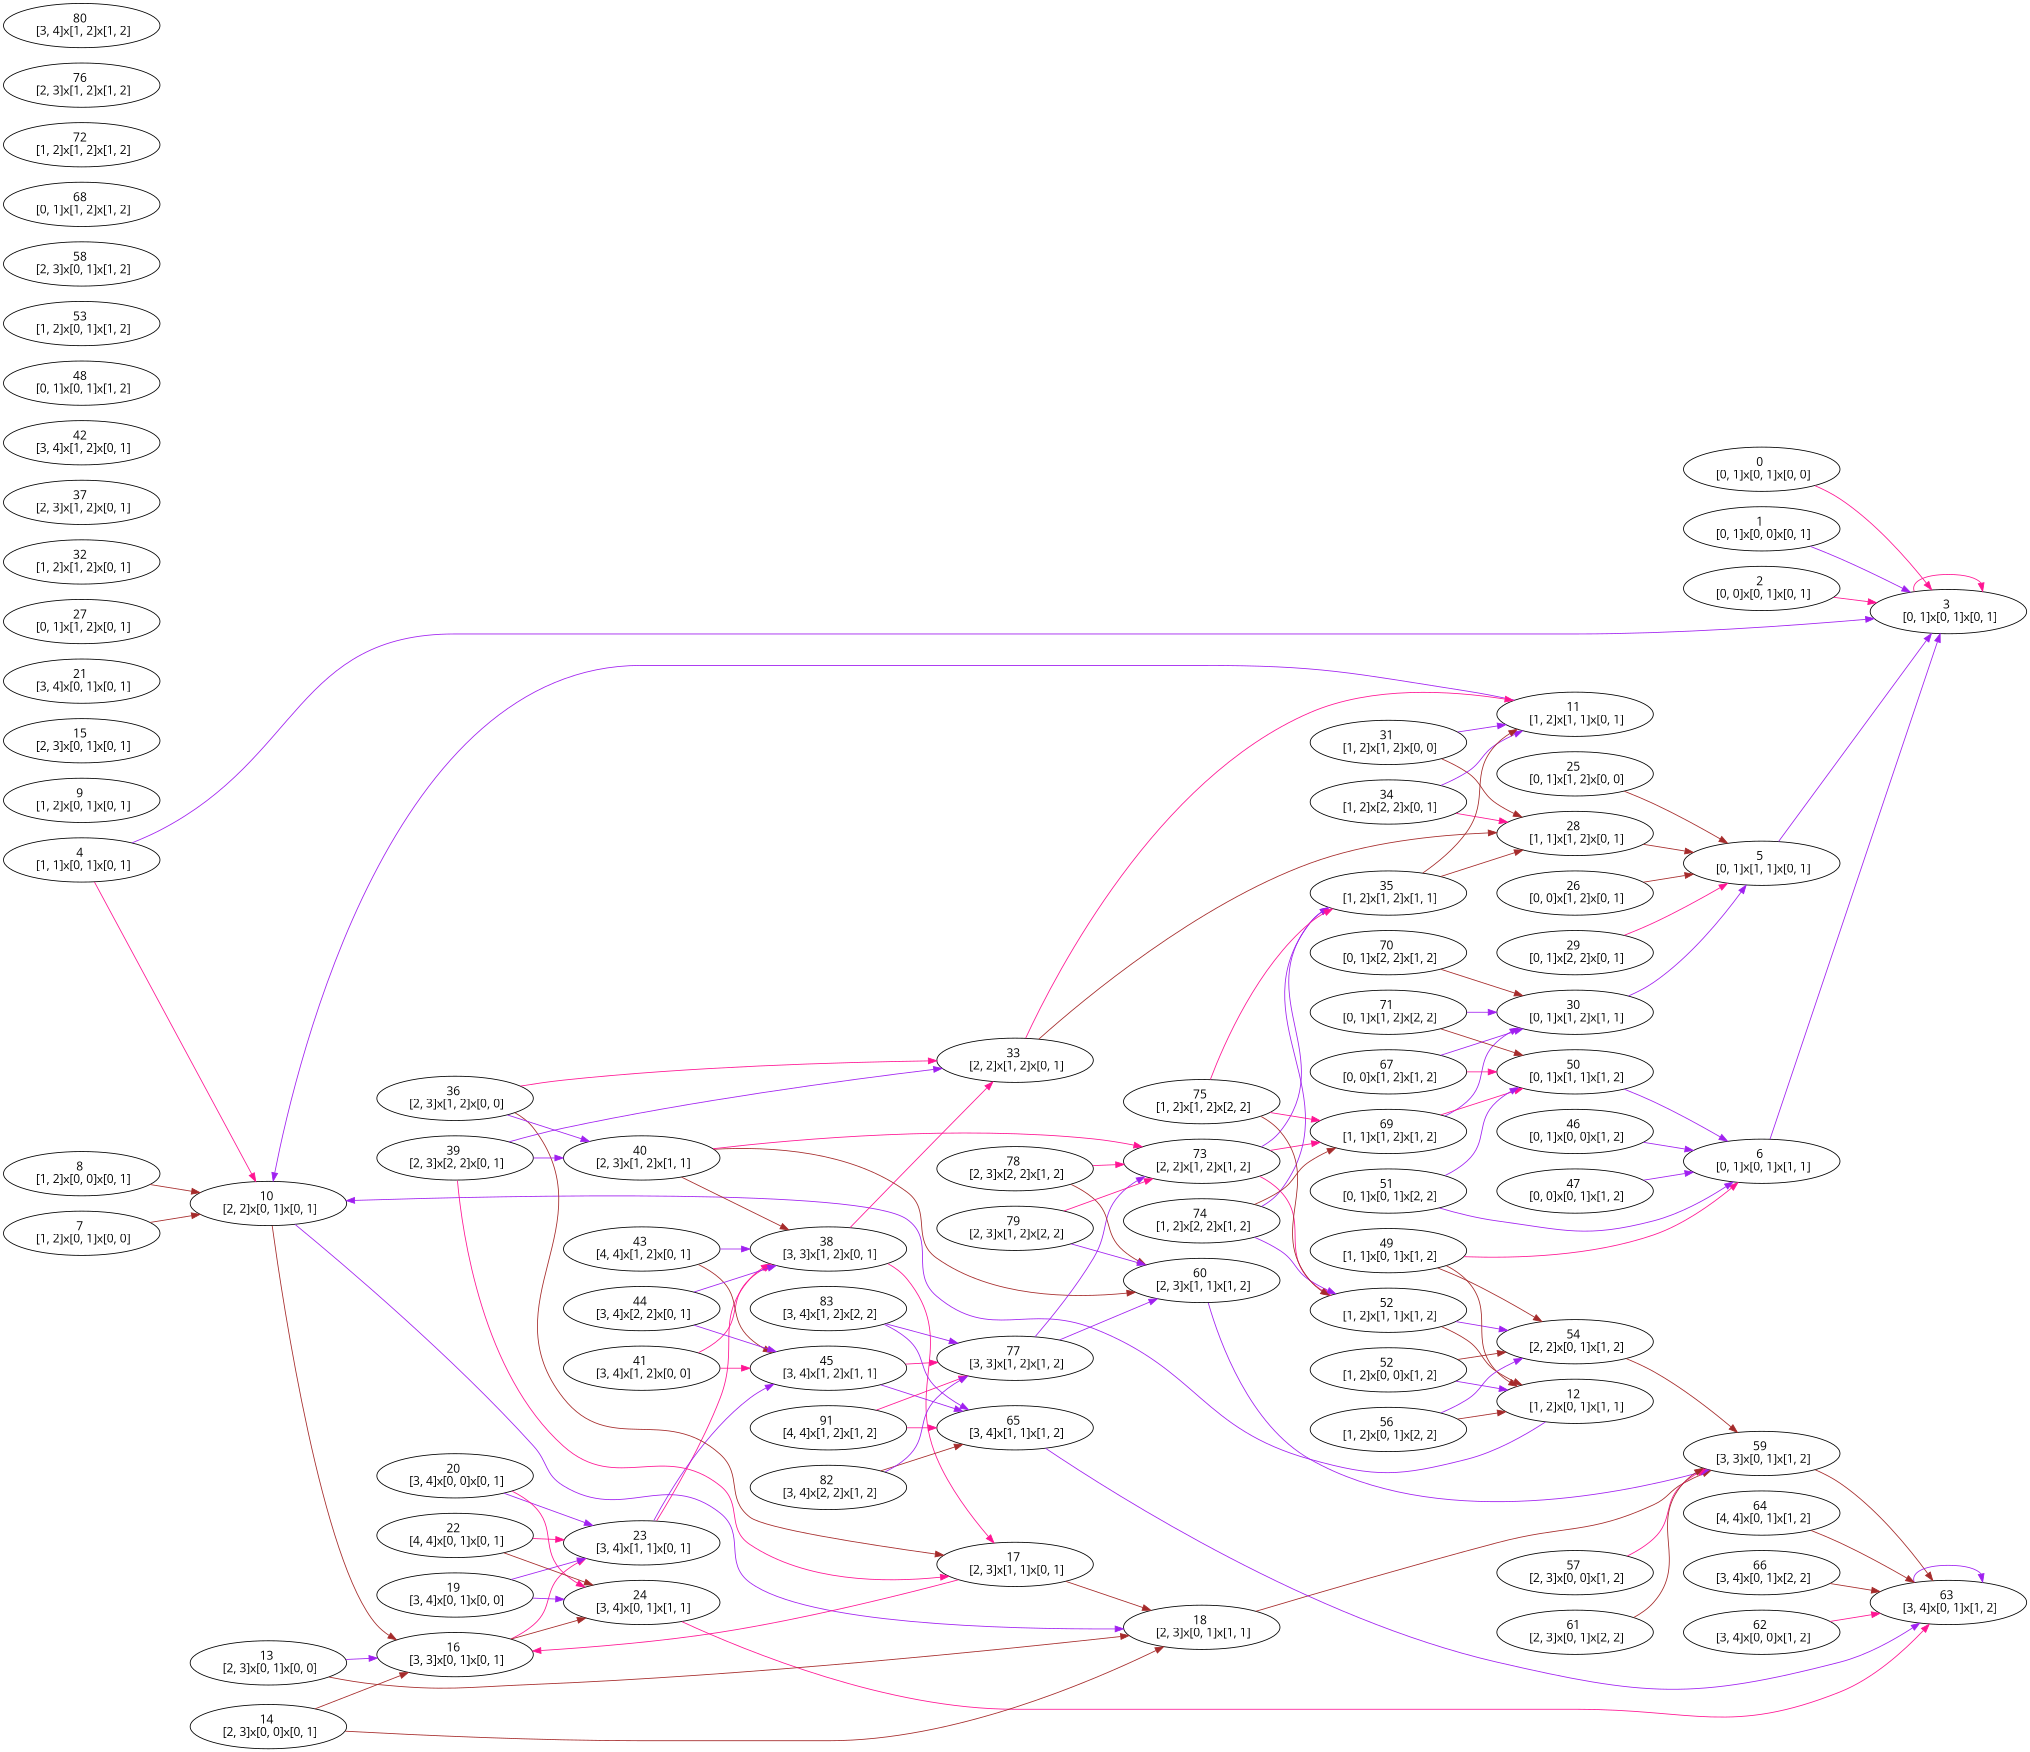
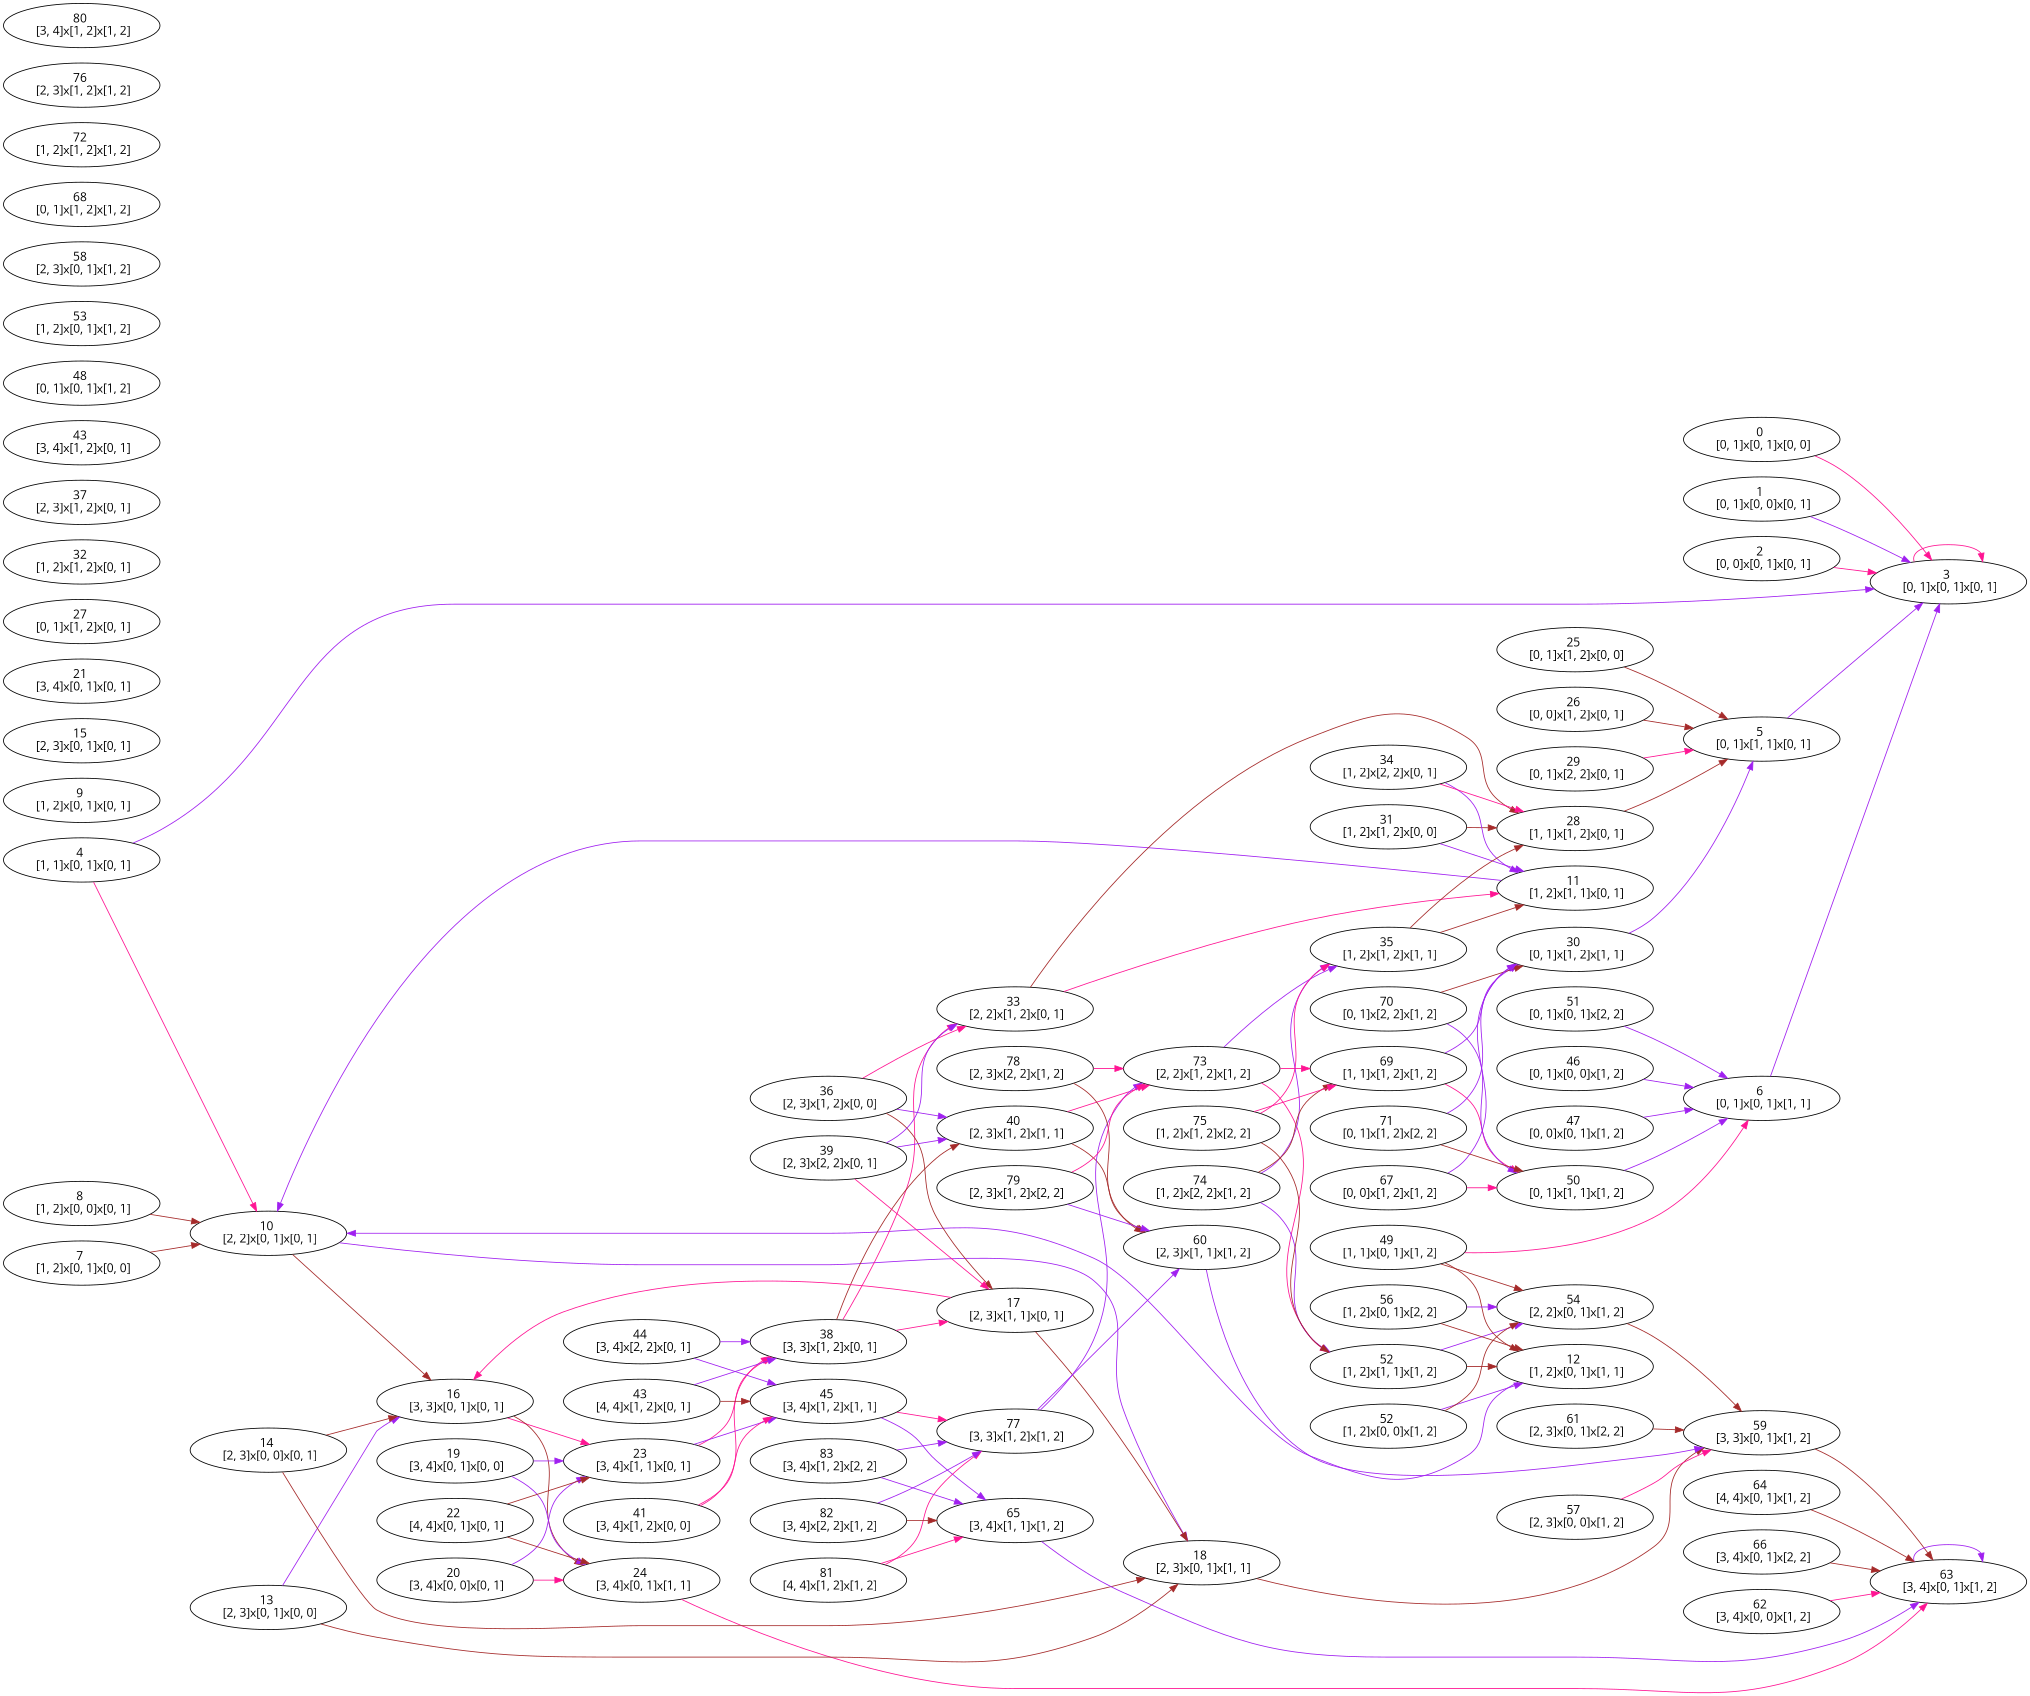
node "42 [3, 4]x[1, 2]x[0, 1]": label "42 [3, 4]x[1, 2]x[0, 1]" -> "43 [3, 4]x[1, 2]x[0, 1]"
edge "51 [0, 1]x[0, 1]x[2, 2]" -> "50 [0, 1]x[1, 1]x[1, 2]": now "70 [0, 1]x[2, 2]x[1, 2]" -> "50 [0, 1]x[1, 1]x[1, 2]"
edge "40 [2, 3]x[1, 2]x[1, 1]" -> "38 [3, 3]x[1, 2]x[0, 1]": reversed
node "91 [4, 4]x[1, 2]x[1, 2]": label "91 [4, 4]x[1, 2]x[1, 2]" -> "81 [4, 4]x[1, 2]x[1, 2]"
edge "22 [4, 4]x[0, 1]x[0, 1]" -> "23 [3, 4]x[1, 1]x[0, 1]": color deeppink -> brown
